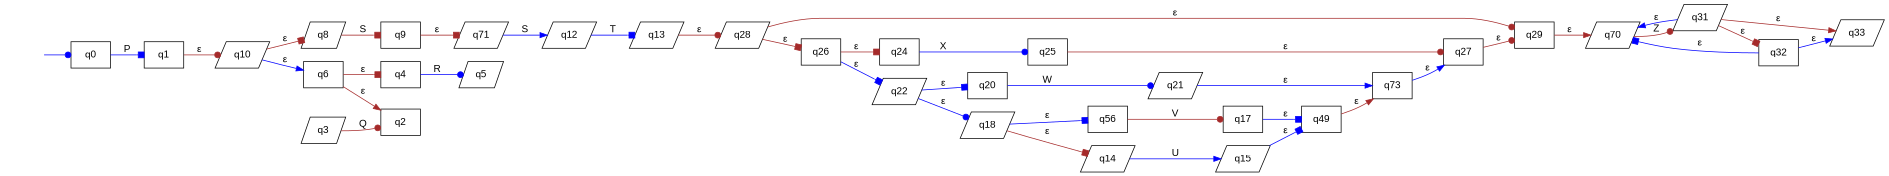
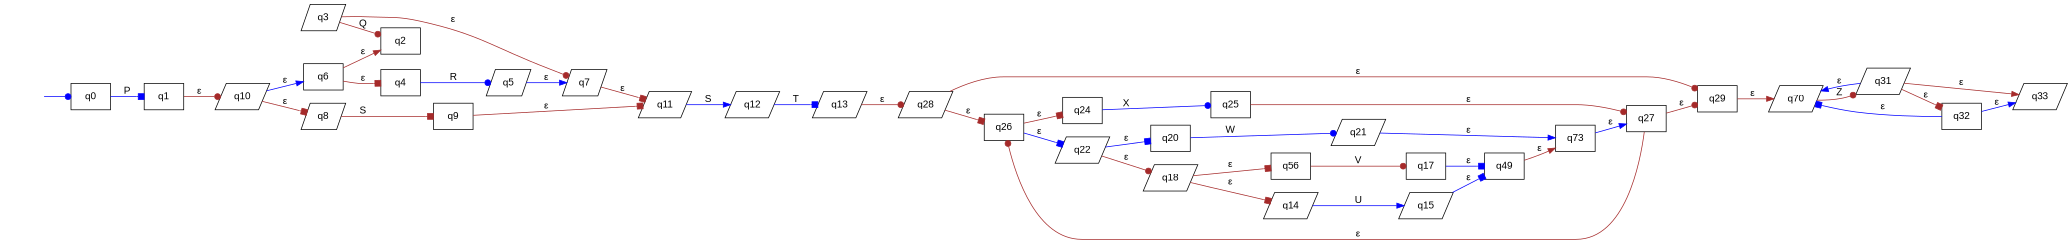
node "q71": label "q71" -> "q11"
node "q7": added
edge "q22" -> "q18": color blue -> brown
edge "q18" -> "q56": color blue -> brown
edge "q27" -> "q26": added, label "ε"
